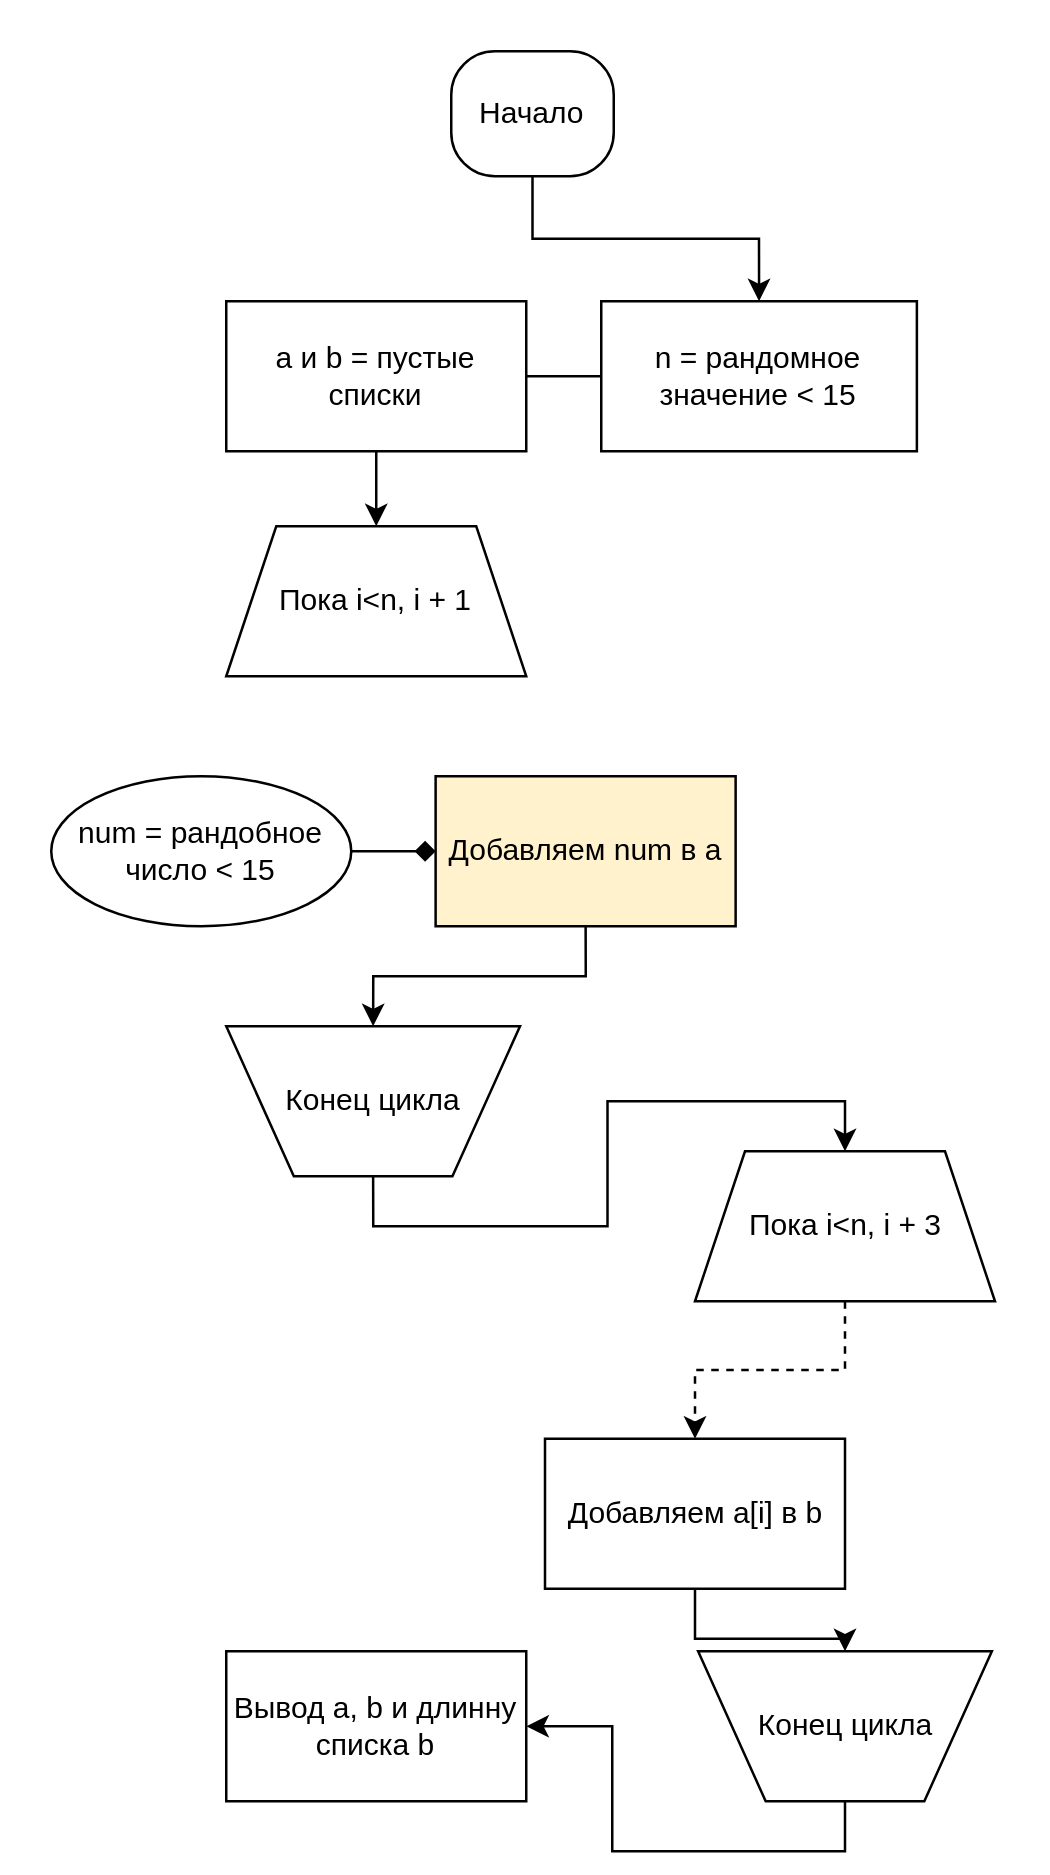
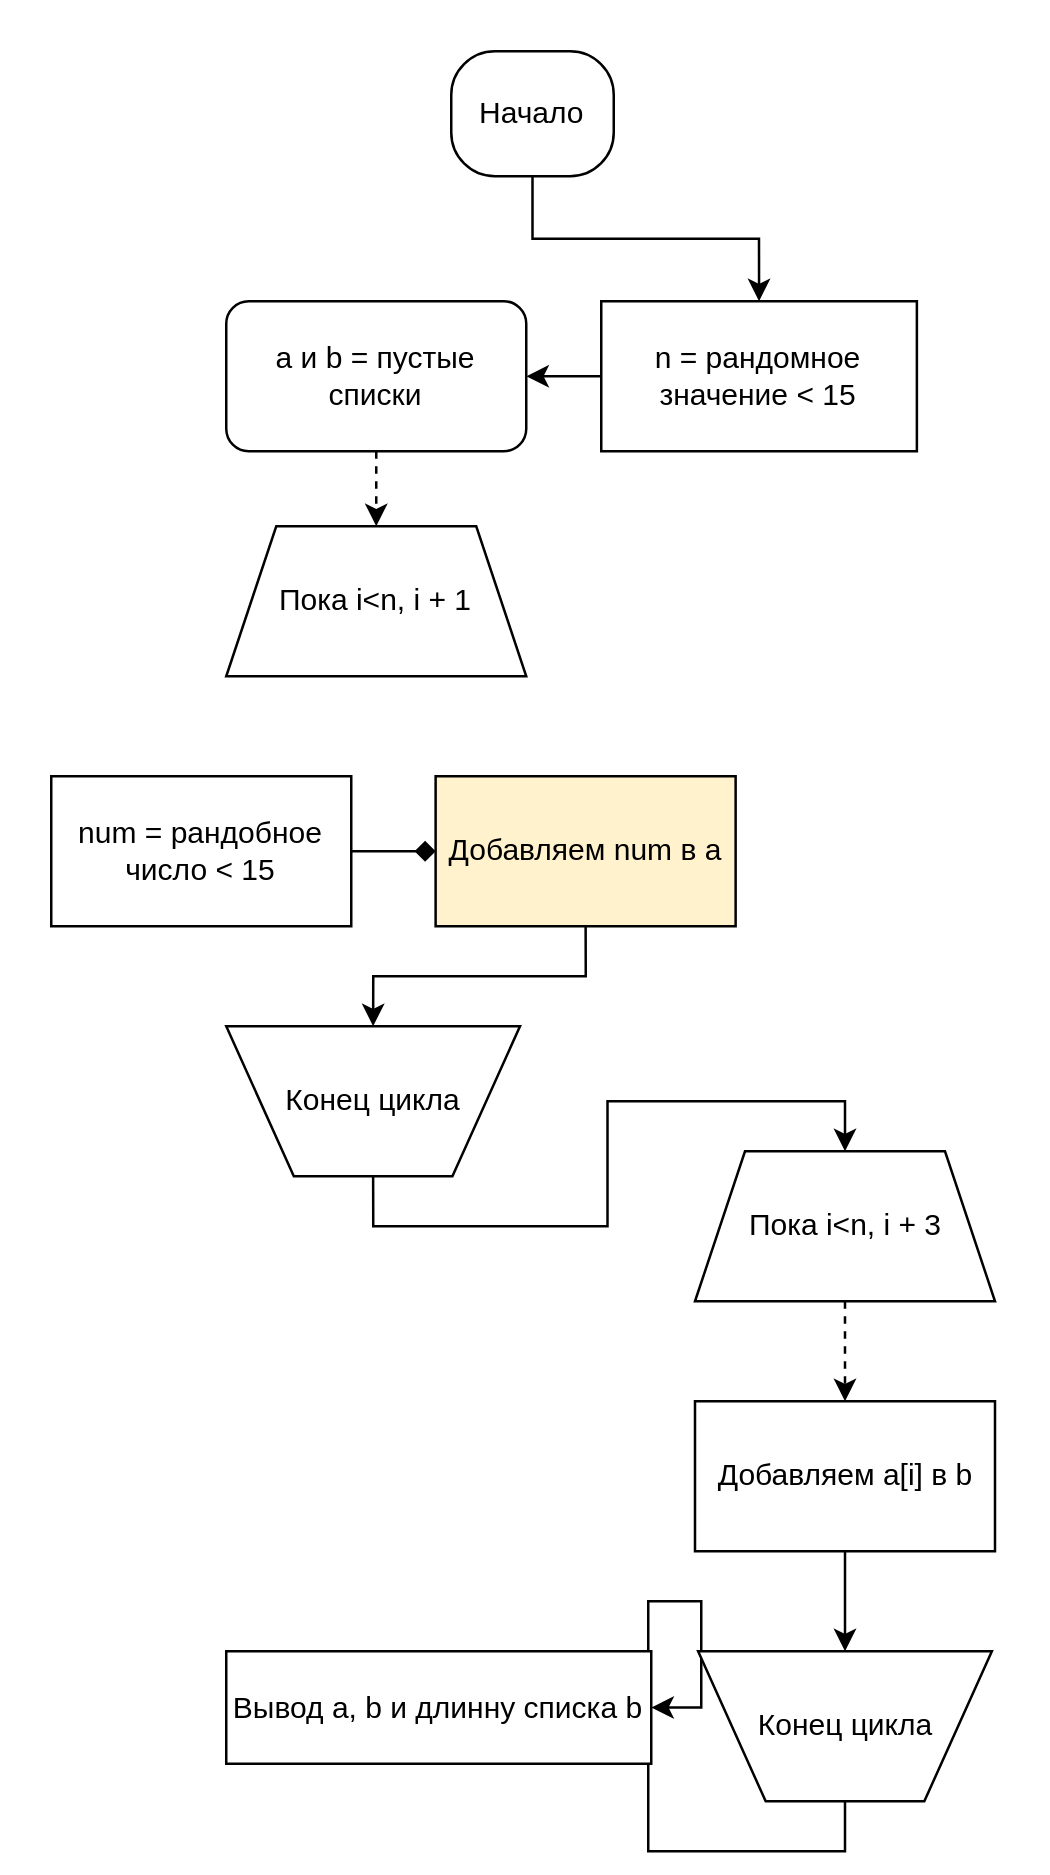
node "a и b = пустые списки": shape rectangle -> rounded rectangle
edge "a и b = пустые списки" -- "n = рандомное значение < 15": arrowhead none -> classic
edge "a и b = пустые списки" -> "Пока i<n, i + 1": style solid -> dashed
node "num = рандобное число < 15": shape ellipse -> rectangle
node "Добавляем a[i] в b": moved (695, 1514) -> (845, 1476)
node "Вывод a, b и длинну списка b": size 300x150 -> 425x113
